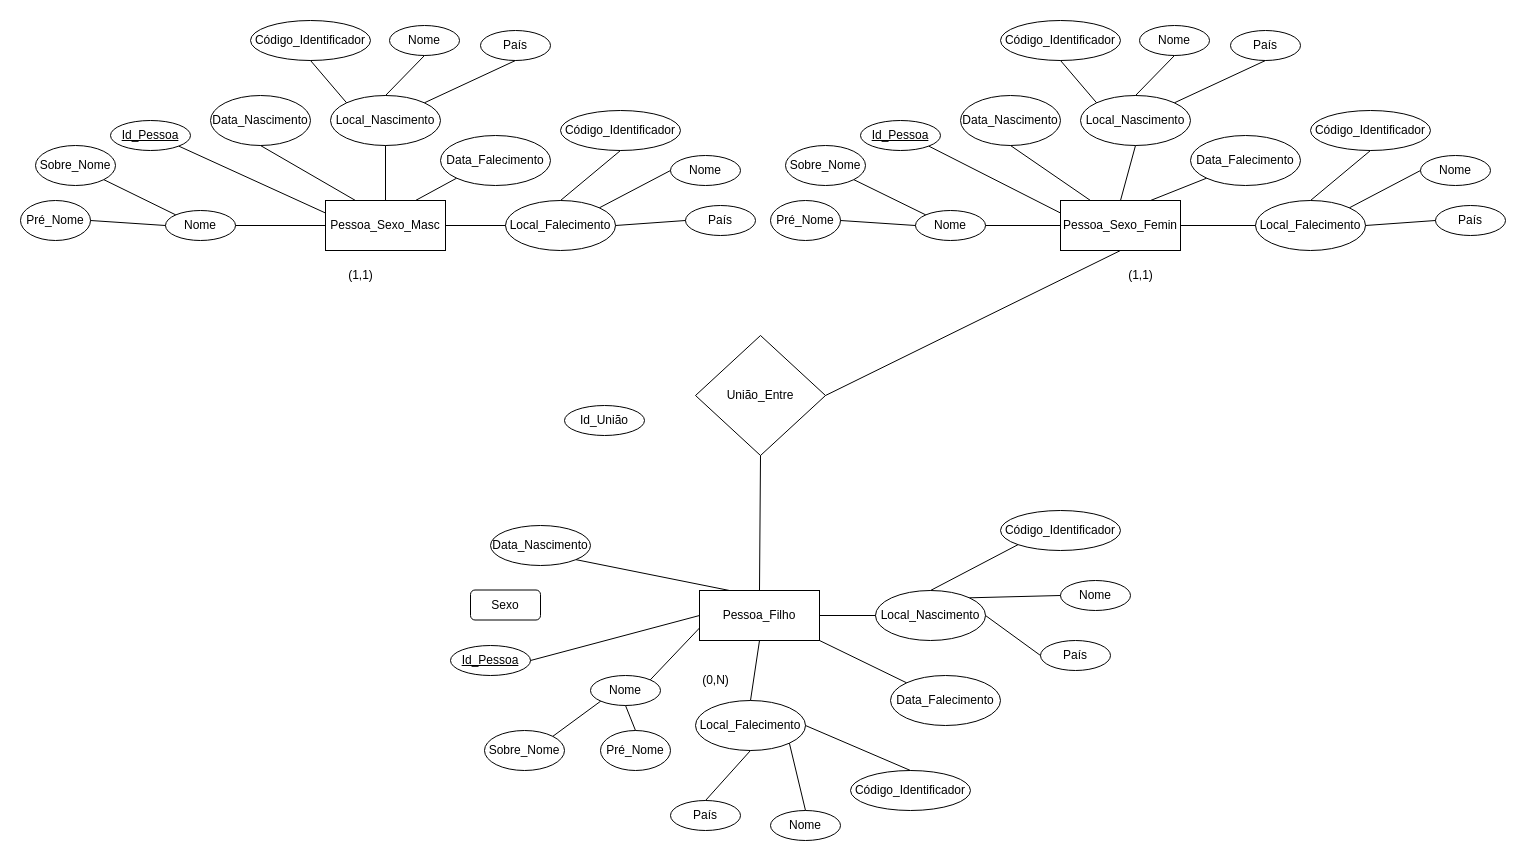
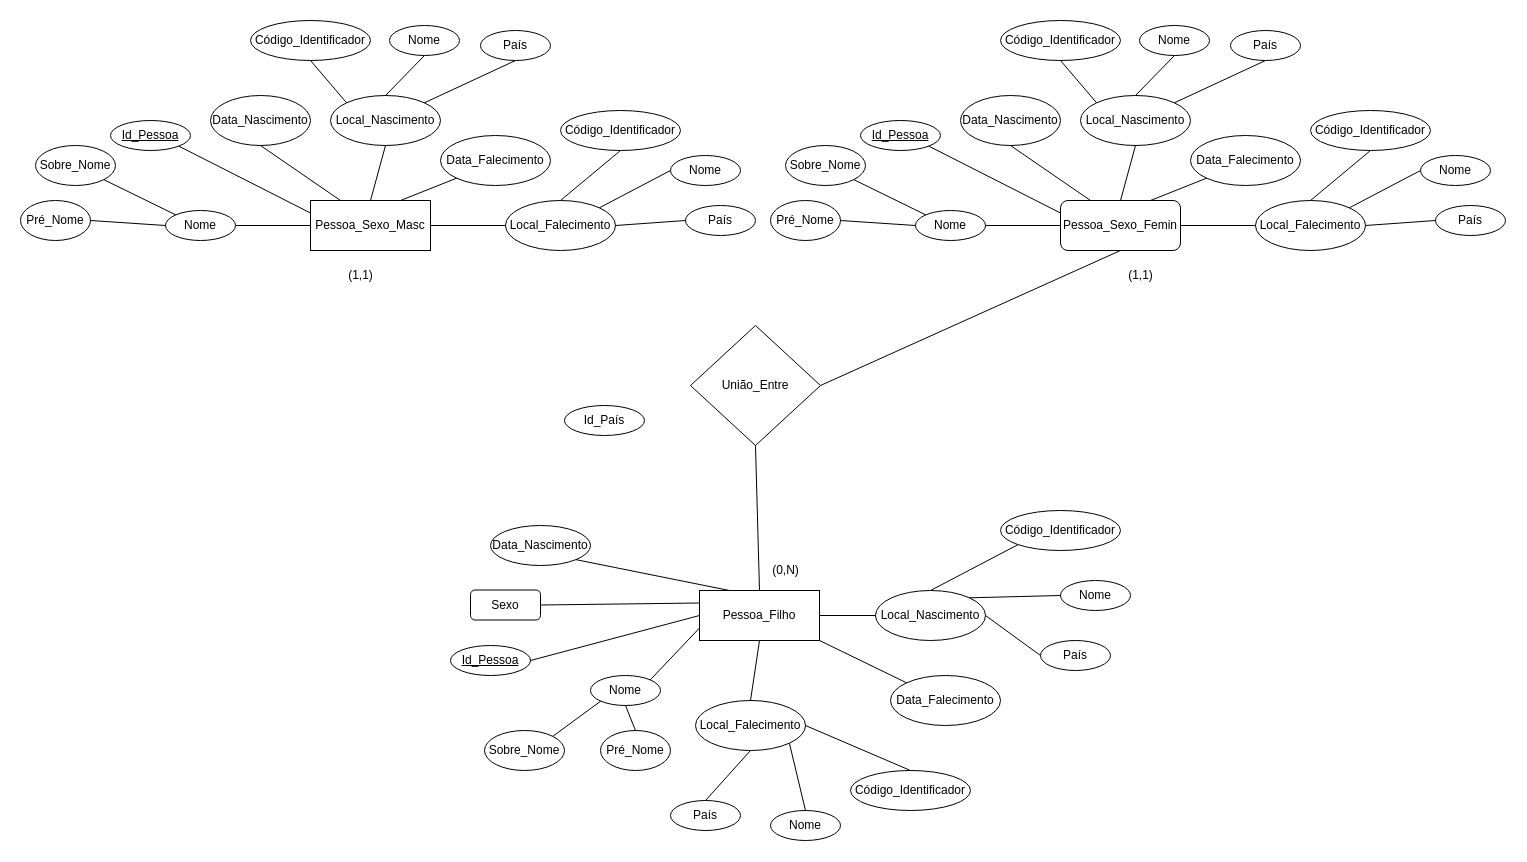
node "Pessoa_Sexo_Masc": moved (386, 226) -> (371, 226)
node "Pessoa_Sexo_Femin": shape rectangle -> rounded rectangle
node "União_Entre": moved (761, 396) -> (756, 386)
node "Id_União": label "Id_União" -> "Id_País"
edge "Sexo" -- "Pessoa_Filho": added
node "(0,N)": moved (716, 681) -> (786, 571)
